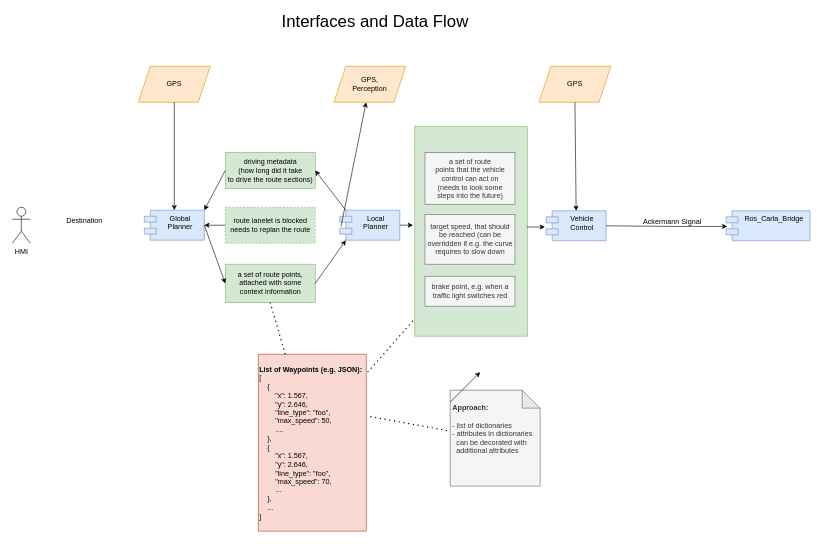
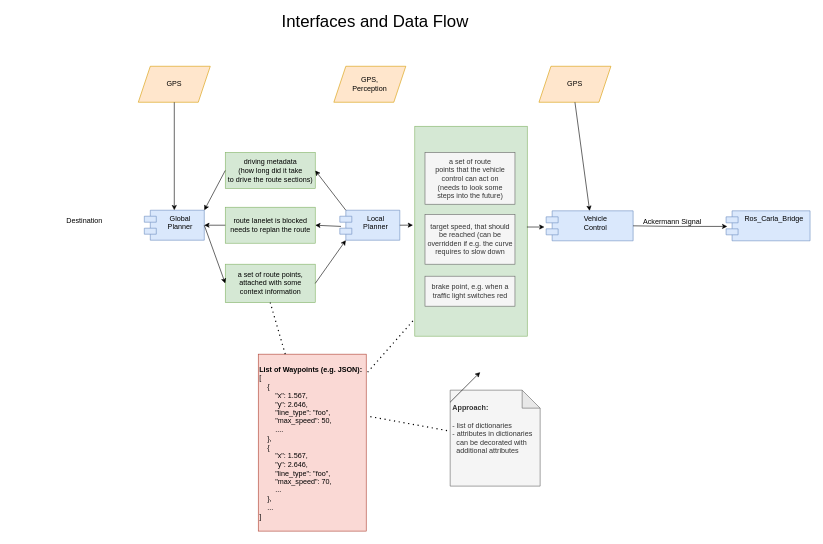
edge "Local Planner" -> "GPS, Perception": now "Local Planner" -> "route lanelet is blocked needs to replan the route"
node "HMI": removed
node "route lanelet is blocked needs to replan the route": style dashed -> solid
node "Vehicle Control": size 60x30 -> 87x30
